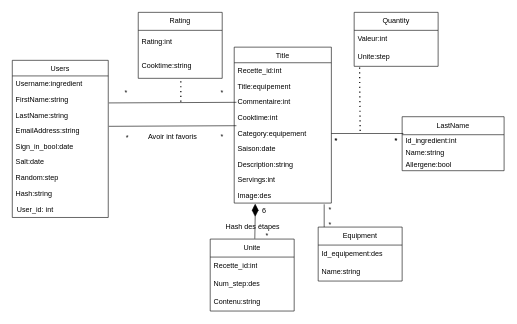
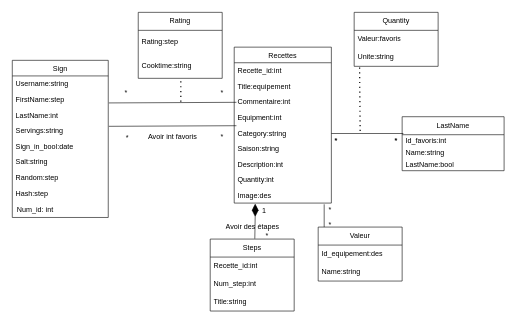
node "Valeur:int": label "Valeur:int" -> "Valeur:favoris"
node "Rating:int": label "Rating:int" -> "Rating:step"
node "Title": label "Title" -> "Recettes"
node "Unite:step": label "Unite:step" -> "Unite:string"
node "Users": label "Users" -> "Sign"
node "Username:ingredient": label "Username:ingredient" -> "Username:string"
node "FirstName:string": label "FirstName:string" -> "FirstName:step"
node "LastName:string": label "LastName:string" -> "LastName:int"
node "Cooktime:int": label "Cooktime:int" -> "Equipment:int"
node "EmailAddress:string": label "EmailAddress:string" -> "Servings:string"
node "Category:equipement": label "Category:equipement" -> "Category:string"
node "Id_ingredient:int": label "Id_ingredient:int" -> "Id_favoris:int"
node "Saison:date": label "Saison:date" -> "Saison:string"
node "Salt:date": label "Salt:date" -> "Salt:string"
node "Description:string": label "Description:string" -> "Description:int"
node "Allergene:bool": label "Allergene:bool" -> "LastName:bool"
node "Servings:int": label "Servings:int" -> "Quantity:int"
node "Hash:string": label "Hash:string" -> "Hash:step"
node "User_id: int": label "User_id: int" -> "Num_id: int"
node "6": label "6" -> "1"
node "Hash des étapes": label "Hash des étapes" -> "Avoir des étapes"
node "Equipment": label "Equipment" -> "Valeur"
node "Unite": label "Unite" -> "Steps"
node "Num_step:des": label "Num_step:des" -> "Num_step:int"
node "Contenu:string": label "Contenu:string" -> "Title:string"
